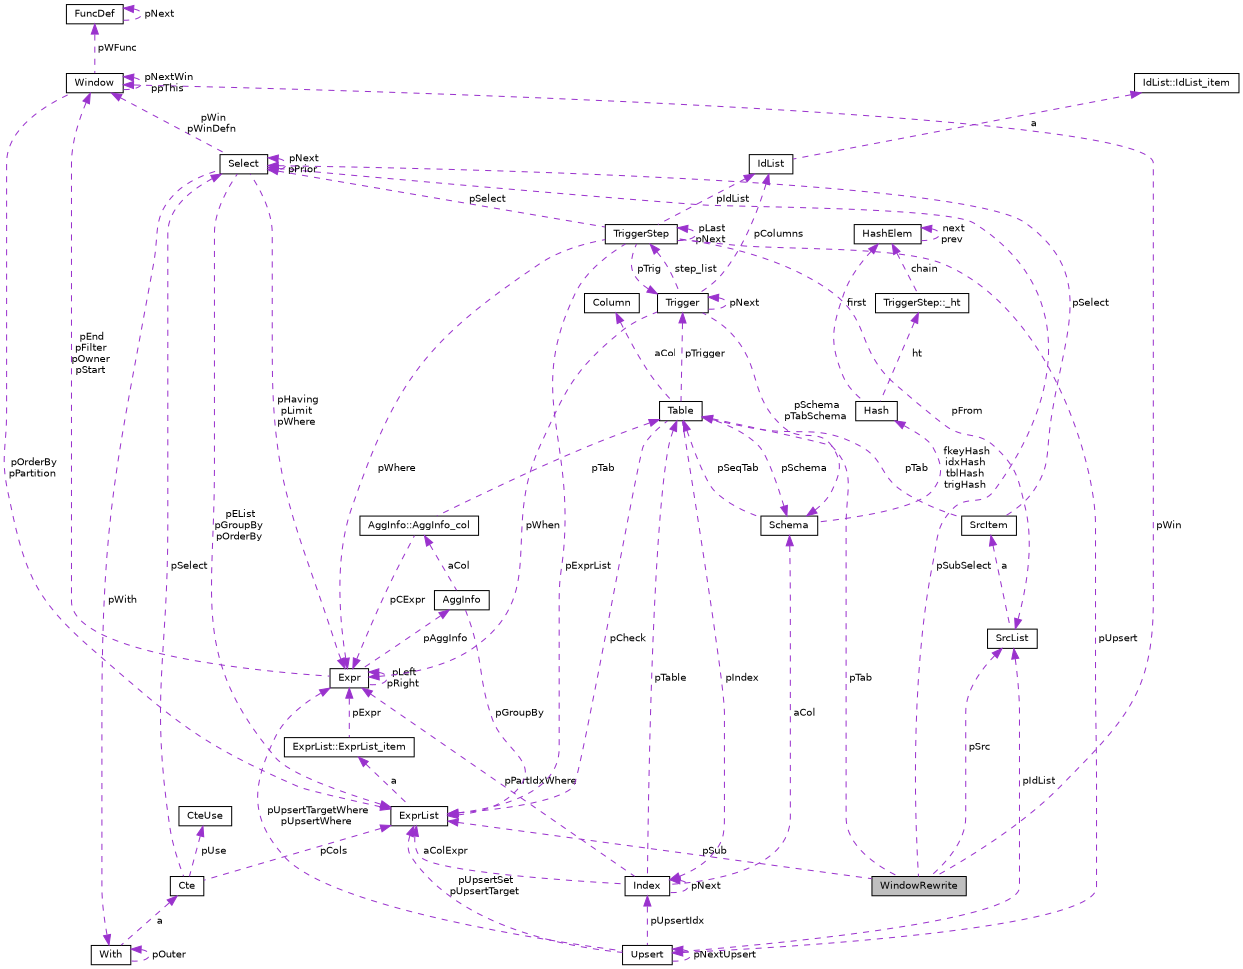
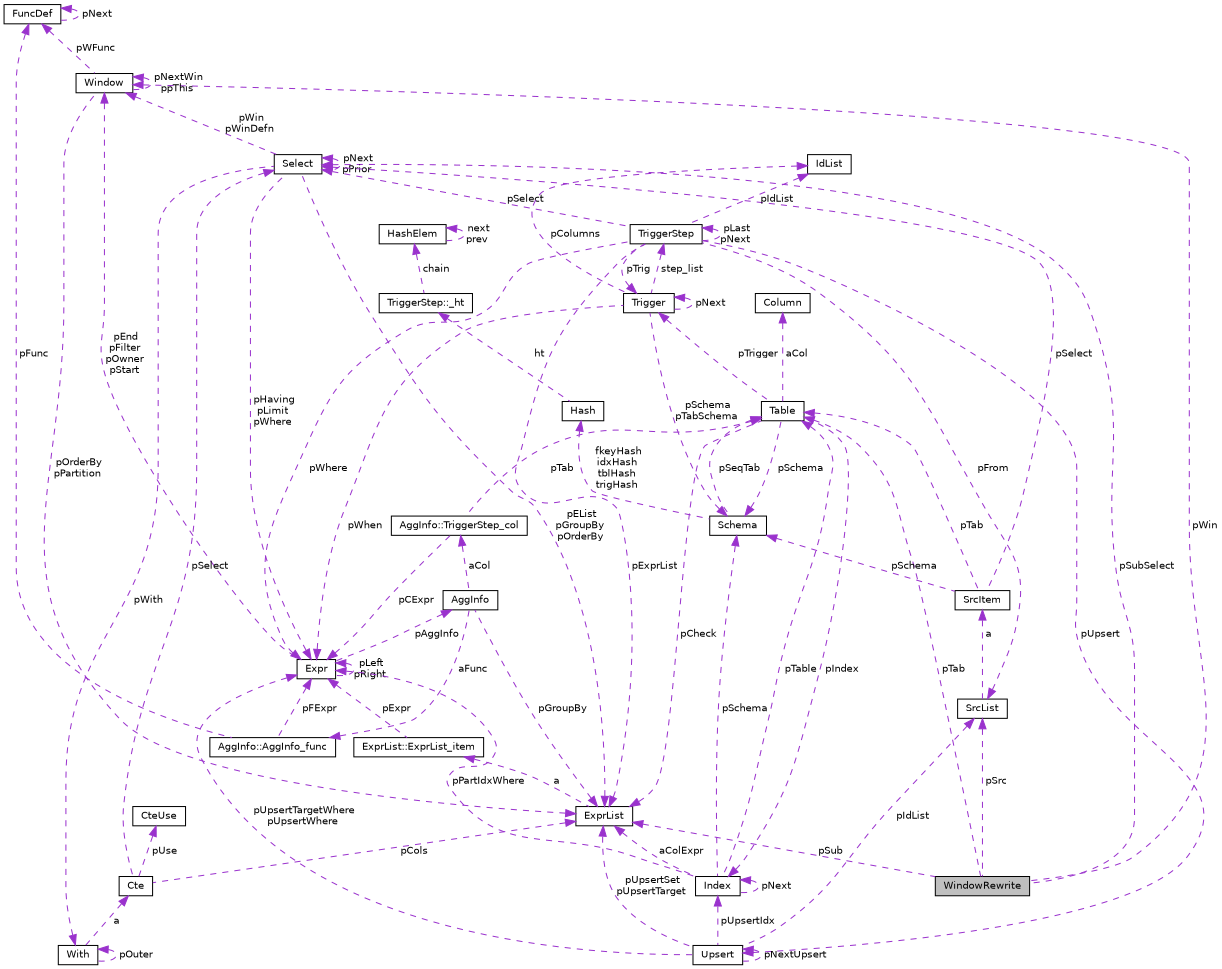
node "IdList::IdList_item": removed
edge "Hash" -> "HashElem": removed, label "first"
node "AggInfo::AggInfo_col": label "AggInfo::AggInfo_col" -> "AggInfo::TriggerStep_col"
edge "SrcItem" -> "Schema": added, label "pSchema"
edge "Index" -> "Schema": label " aCol" -> " pSchema"
node "AggInfo::AggInfo_func": added
